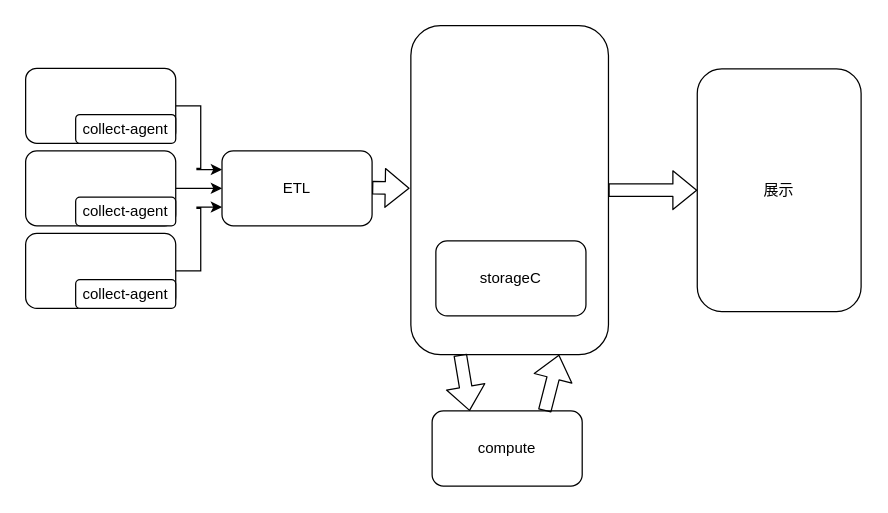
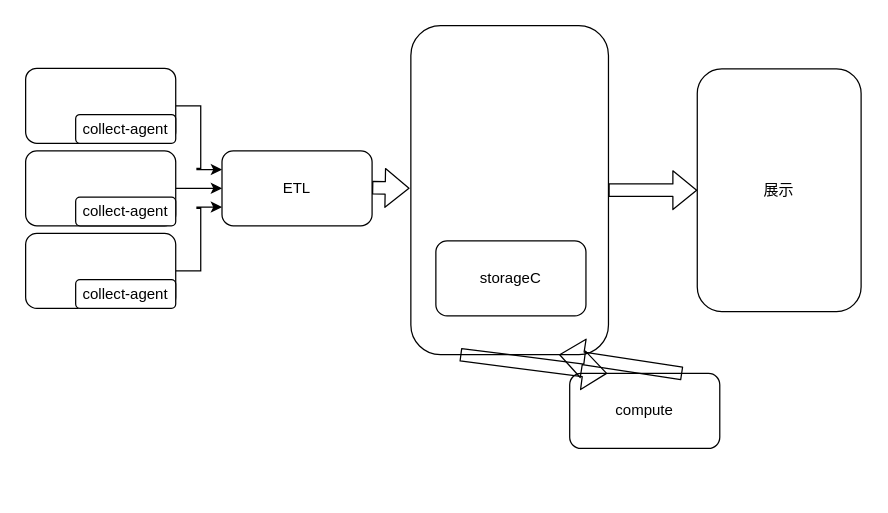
node "compute": moved (507, 448) -> (644, 411)
